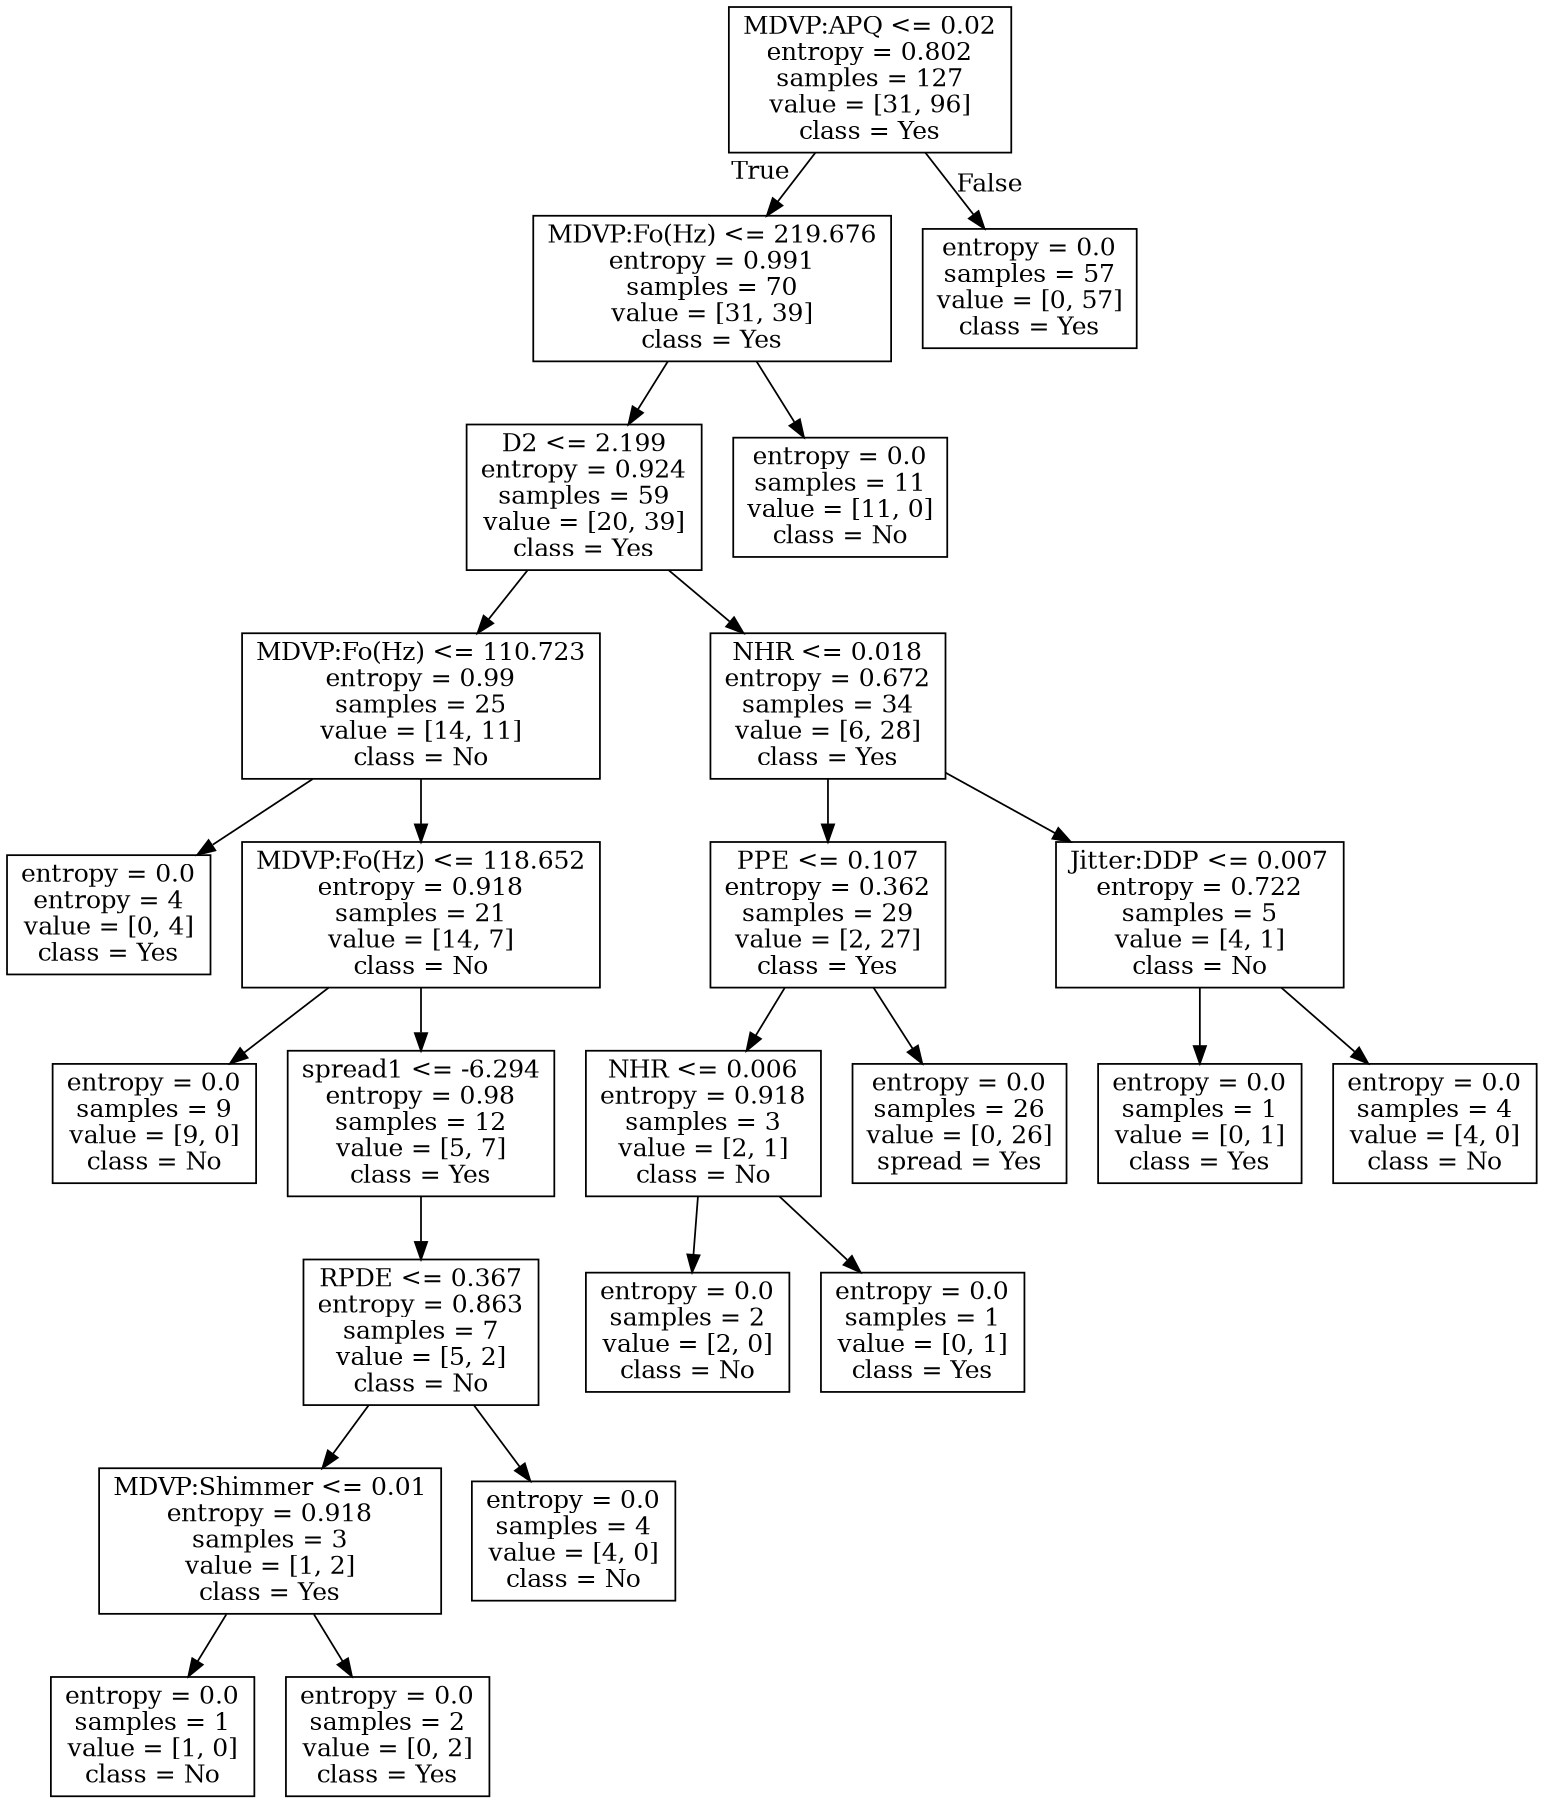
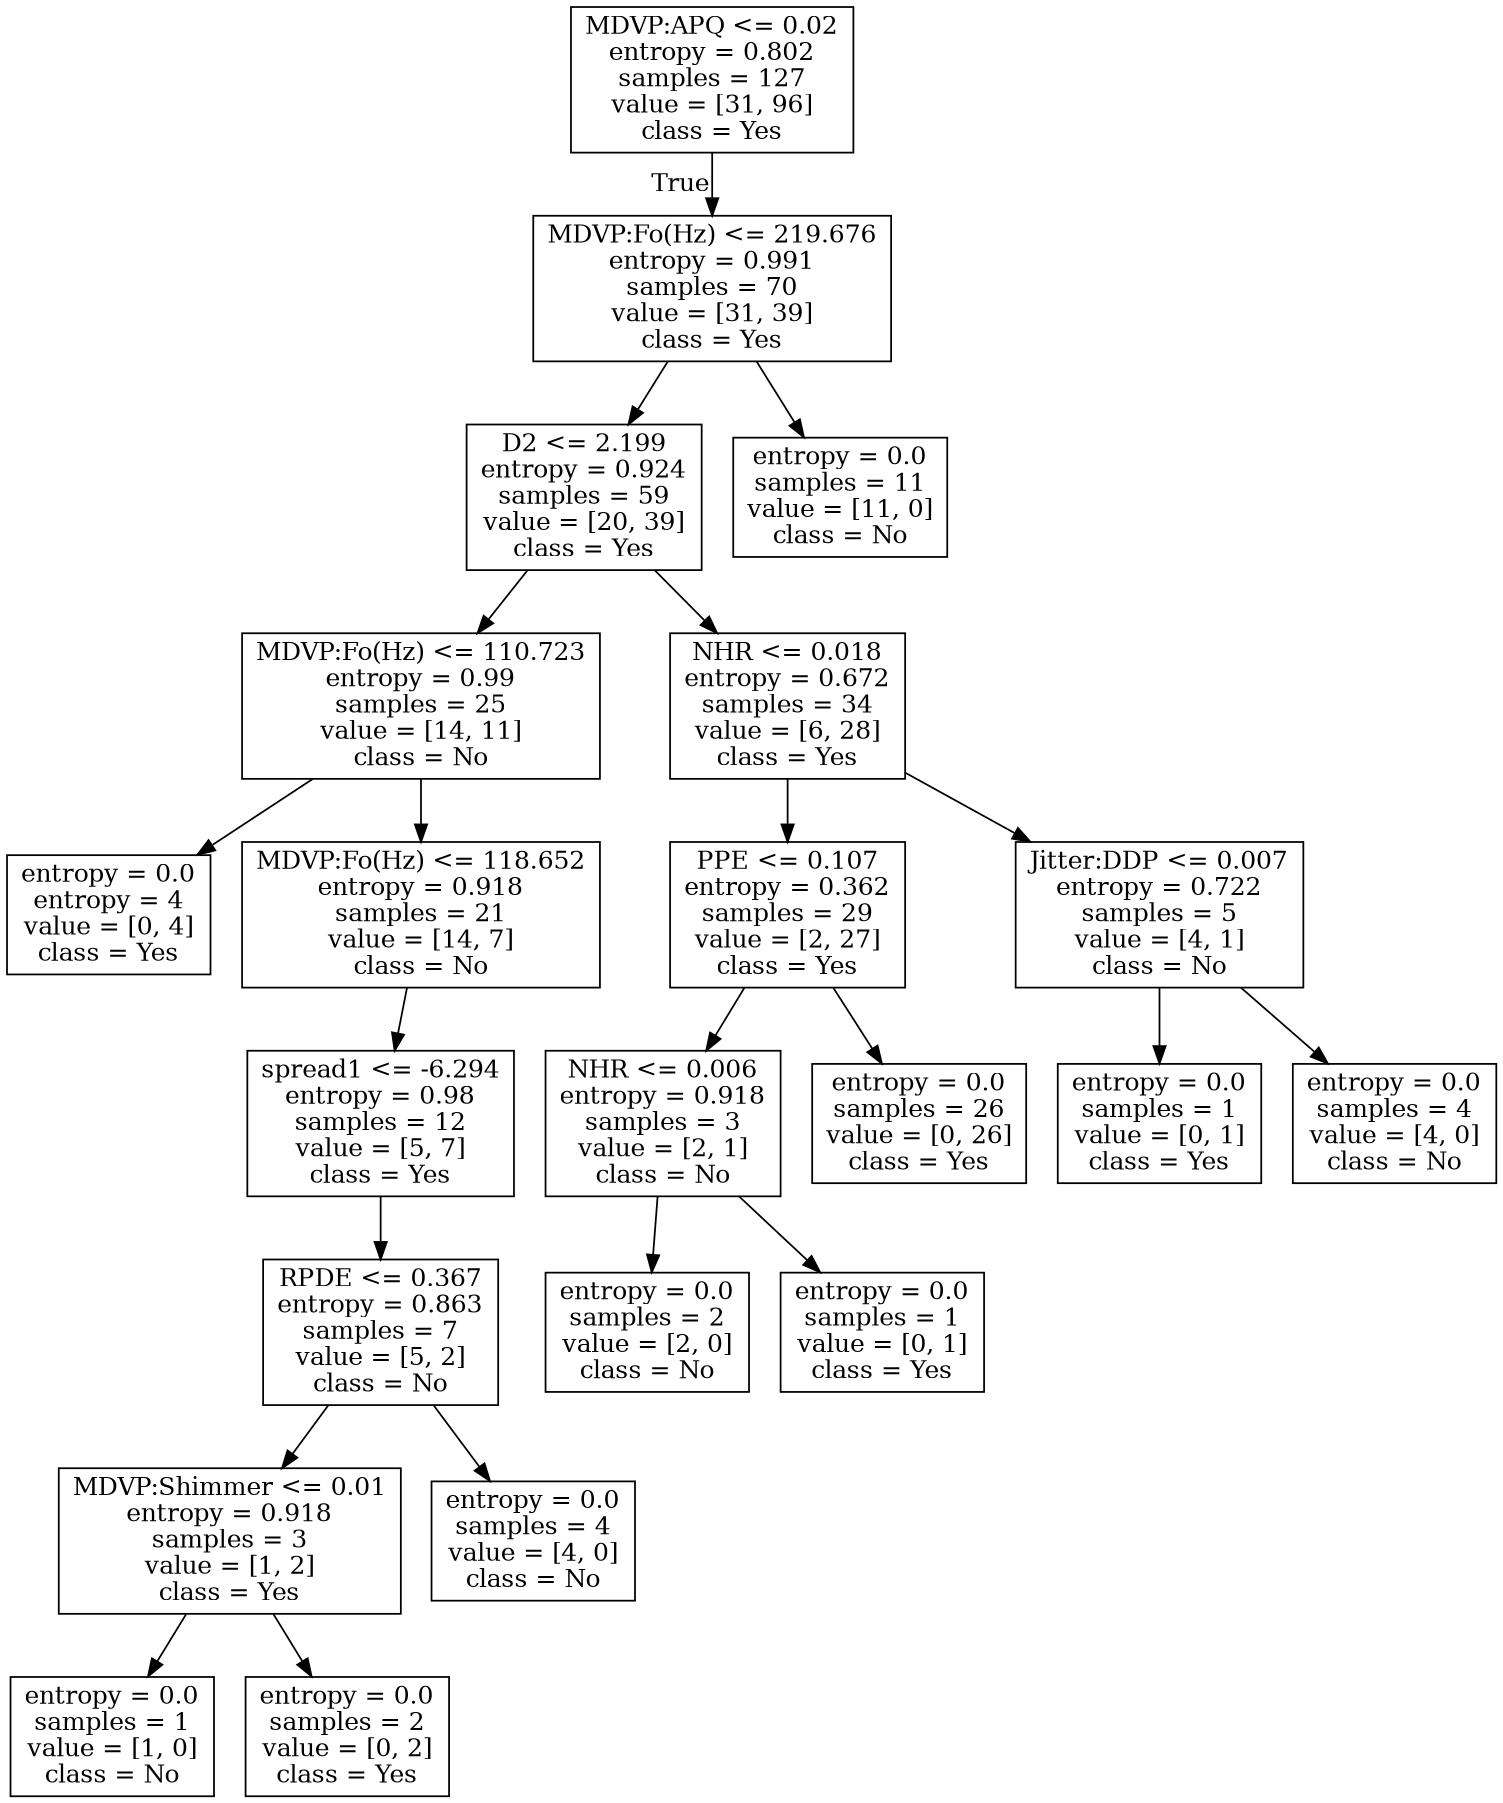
node "entropy = 0.0 samples = 57 value = [0, 57] class = Yes": removed
node "entropy = 0.0 samples = 9 value = [9, 0] class = No": removed
node "entropy = 0.0 samples = 26 value = [0, 26] spread = Yes": label "entropy = 0.0 samples = 26 value = [0, 26] spread = Yes" -> "entropy = 0.0 samples = 26 value = [0, 26] class = Yes"
